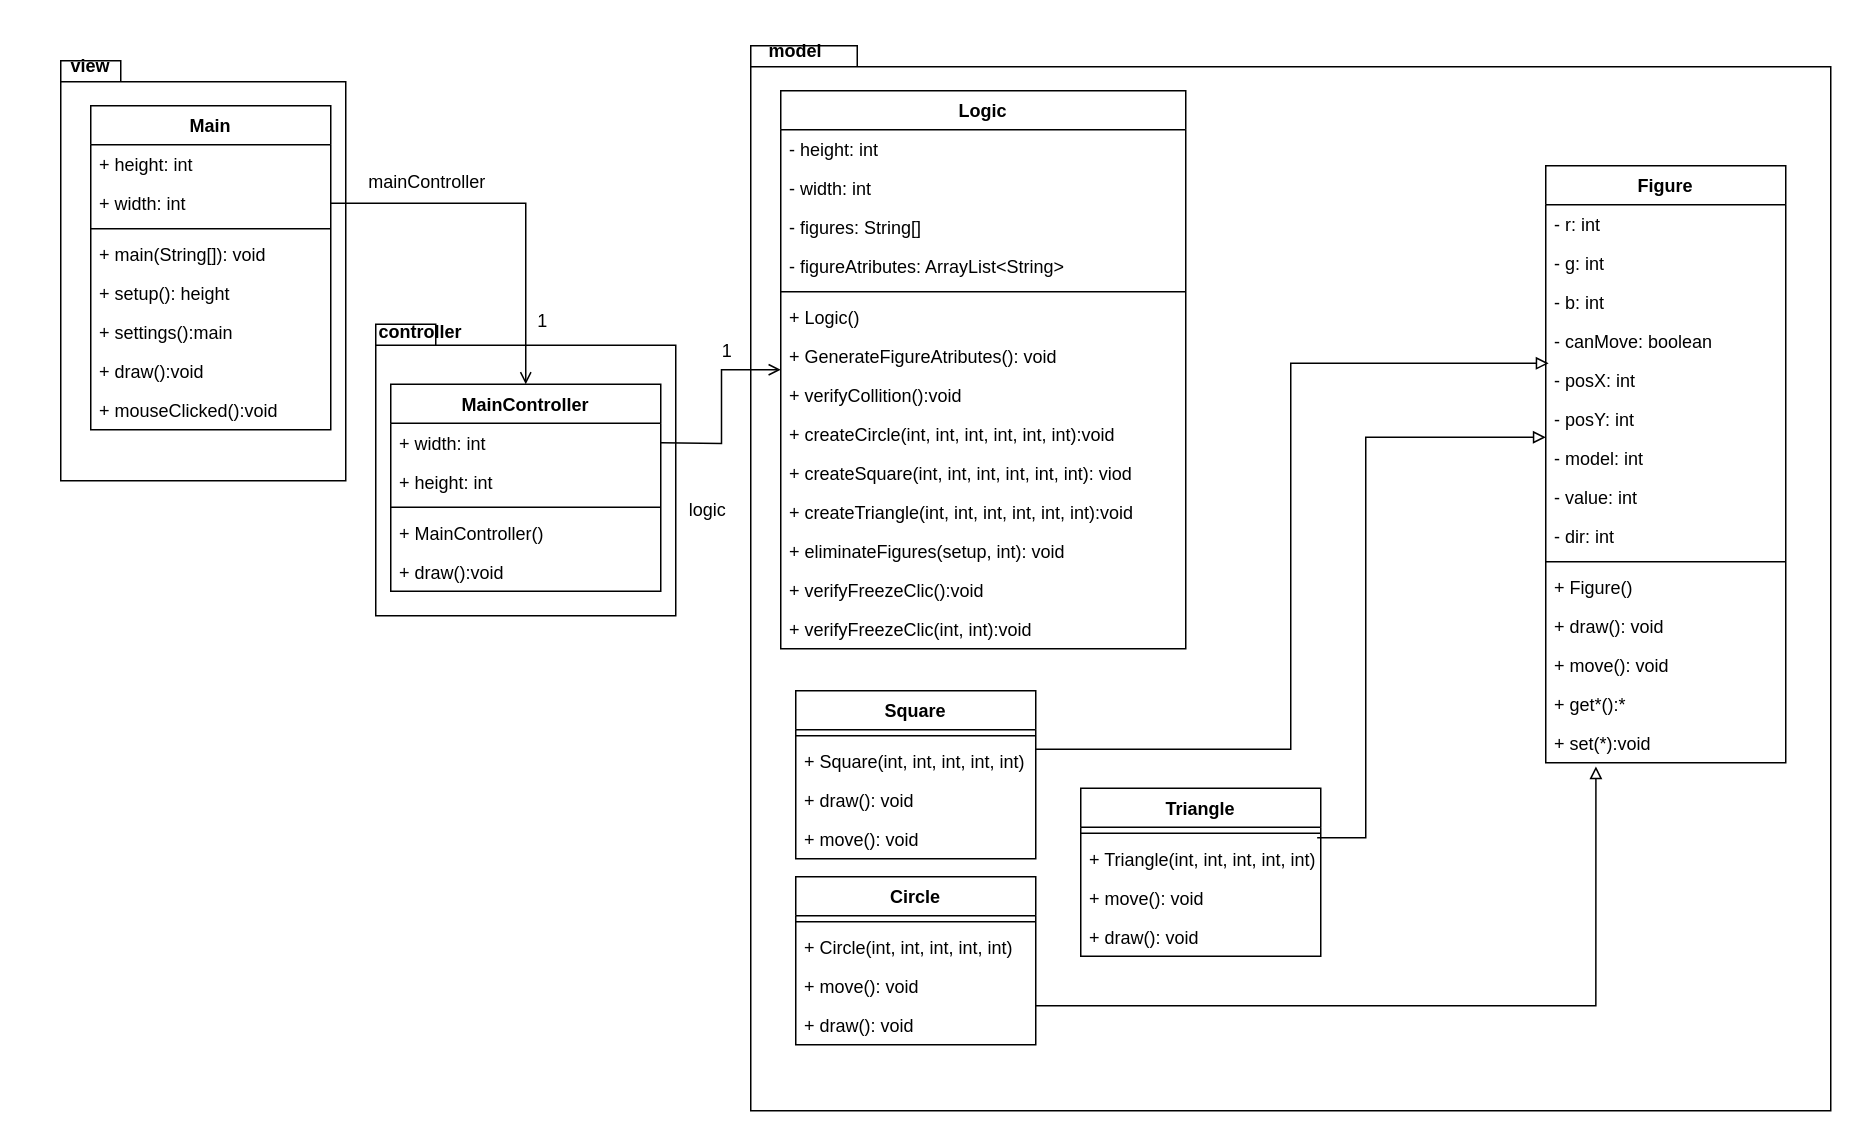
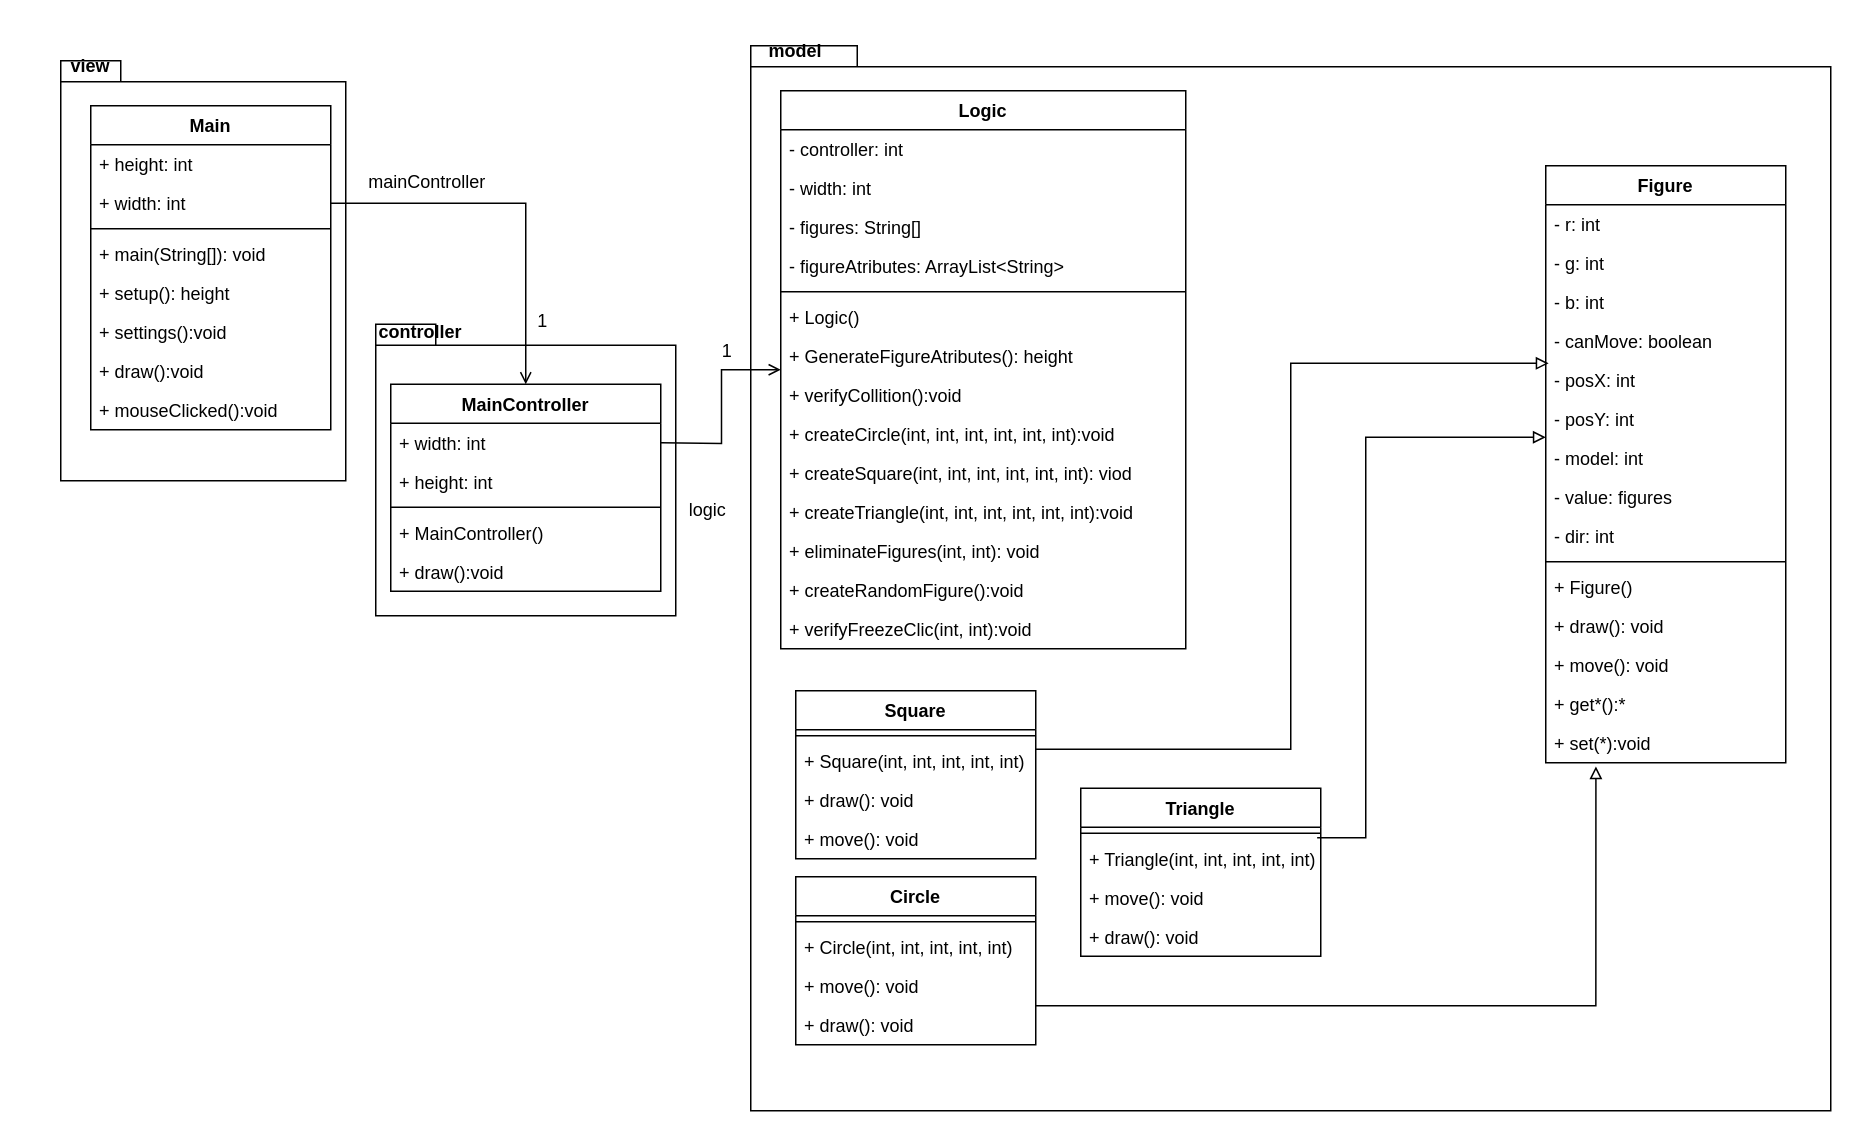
node "- height: int": label "- height: int" -> "- controller: int"
node "+ settings():main": label "+ settings():main" -> "+ settings():void"
node "+ GenerateFigureAtributes(): void": label "+ GenerateFigureAtributes(): void" -> "+ GenerateFigureAtributes(): height"
node "- value: int": label "- value: int" -> "- value: figures"
node "+ eliminateFigures(setup, int): void": label "+ eliminateFigures(setup, int): void" -> "+ eliminateFigures(int, int): void"
node "+ verifyFreezeClic():void": label "+ verifyFreezeClic():void" -> "+ createRandomFigure():void"
